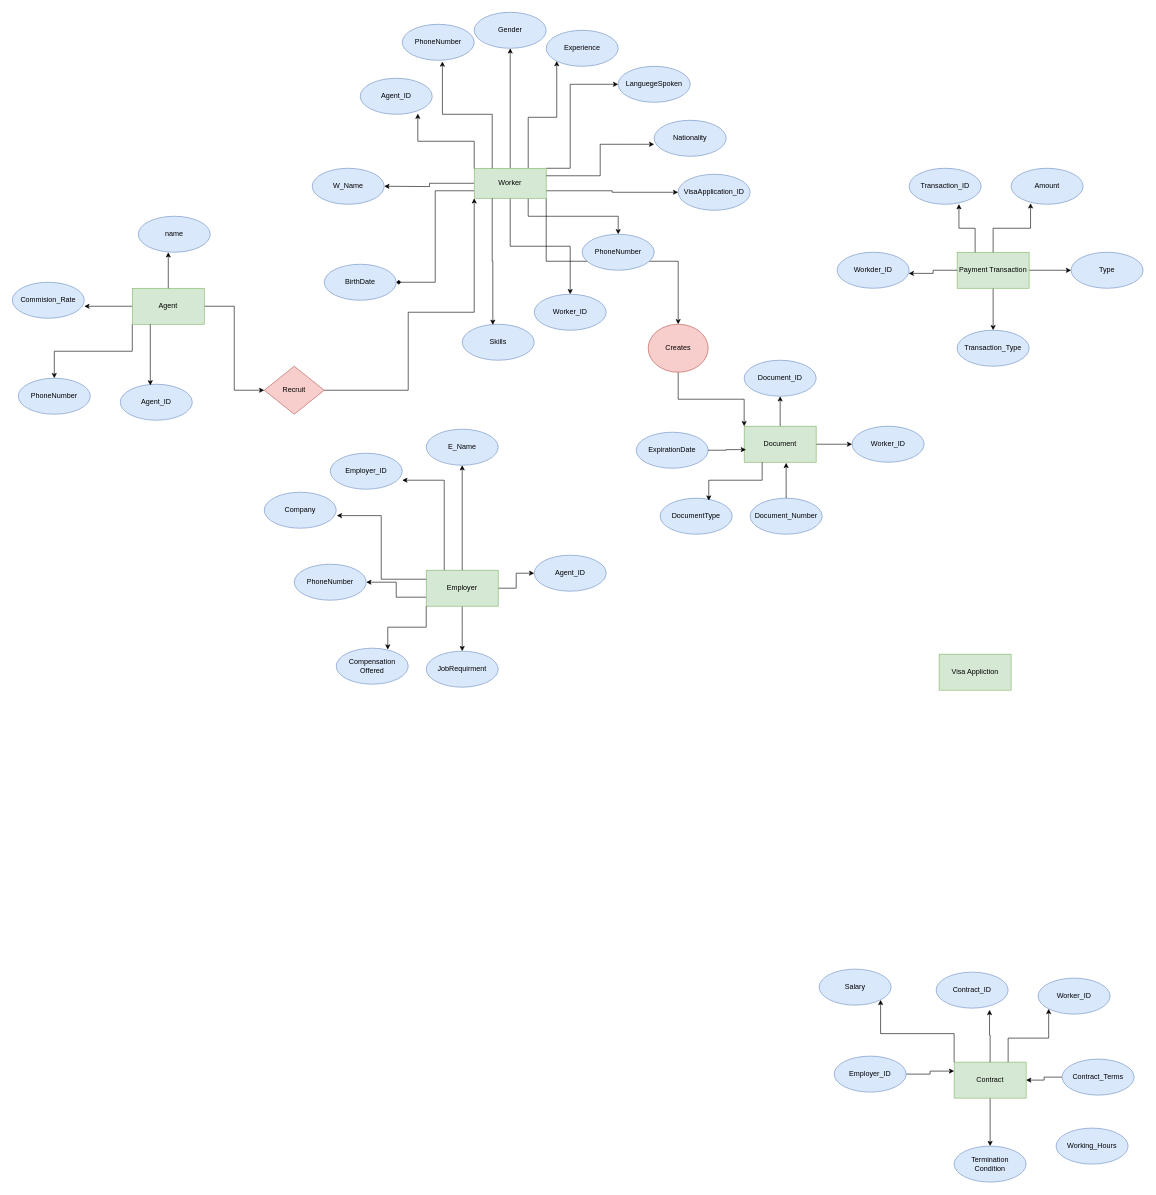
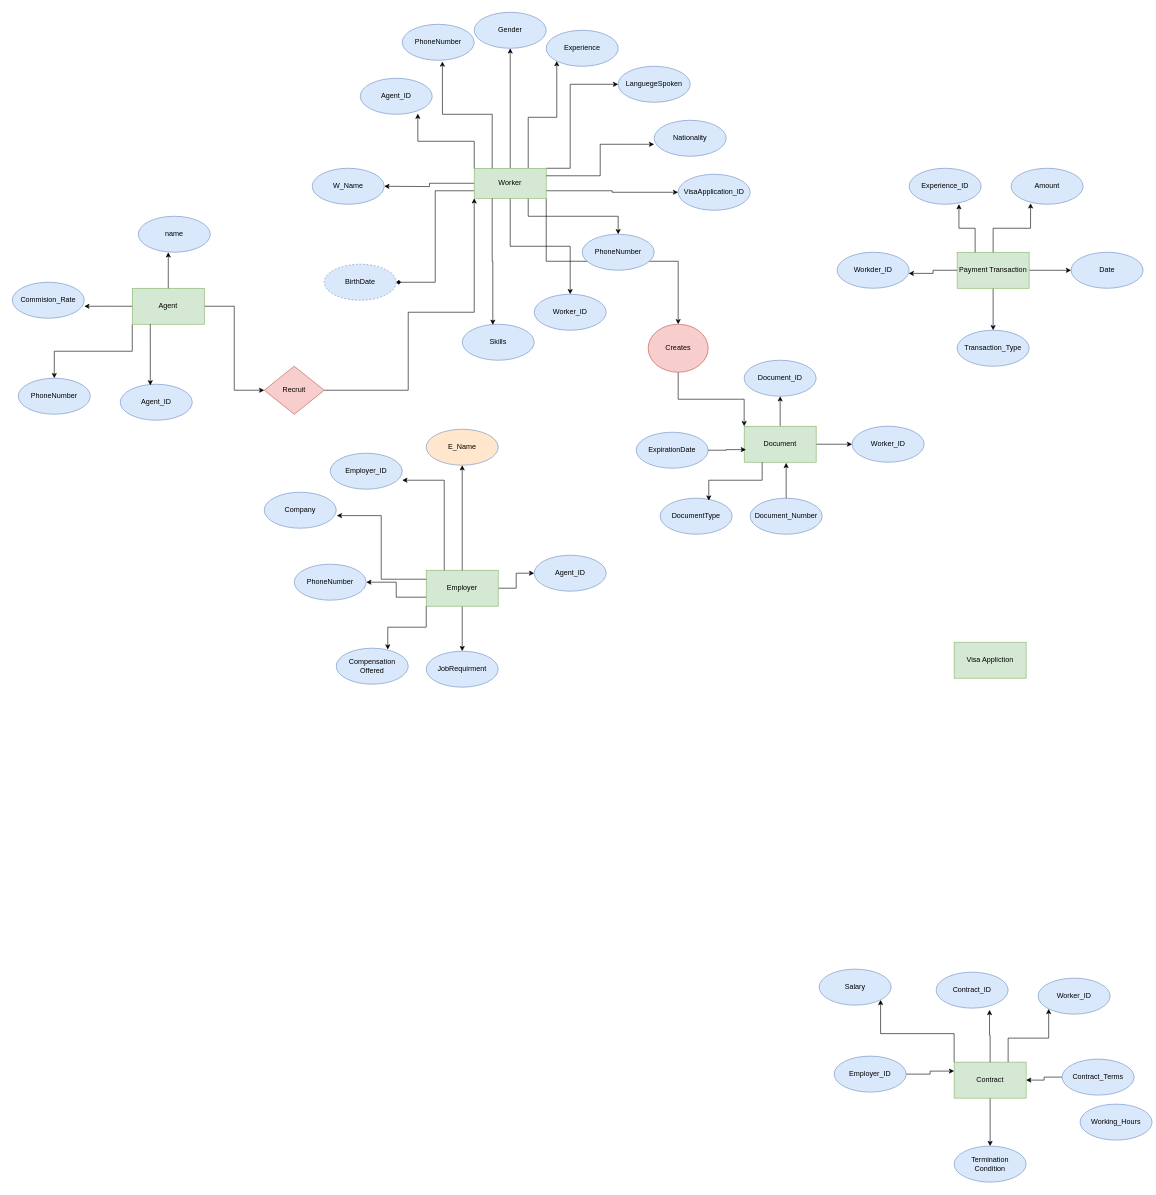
node "Transaction_ID": label "Transaction_ID" -> "Experience_ID"
node "Type": label "Type" -> "Date"
node "BirthDate": style solid -> dashed
node "E_Name": fillcolor #dae8fc -> #ffe6cc
node "Visa Appliction": moved (975, 672) -> (990, 660)
node "Working_Hours": moved (1092, 1146) -> (1116, 1122)
